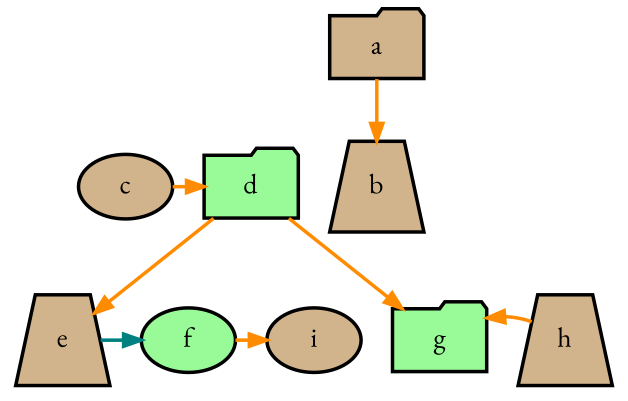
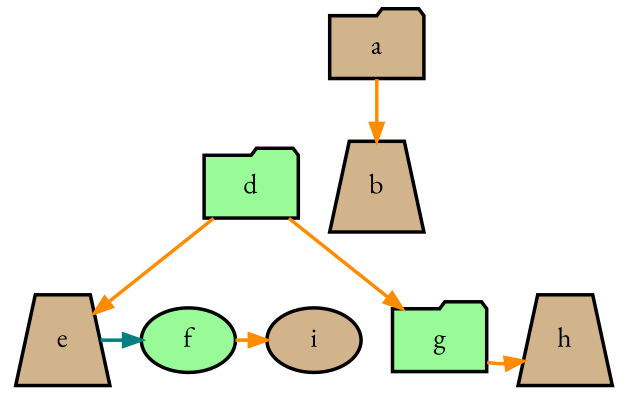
node "c": removed
edge "h" -> "g": reversed
